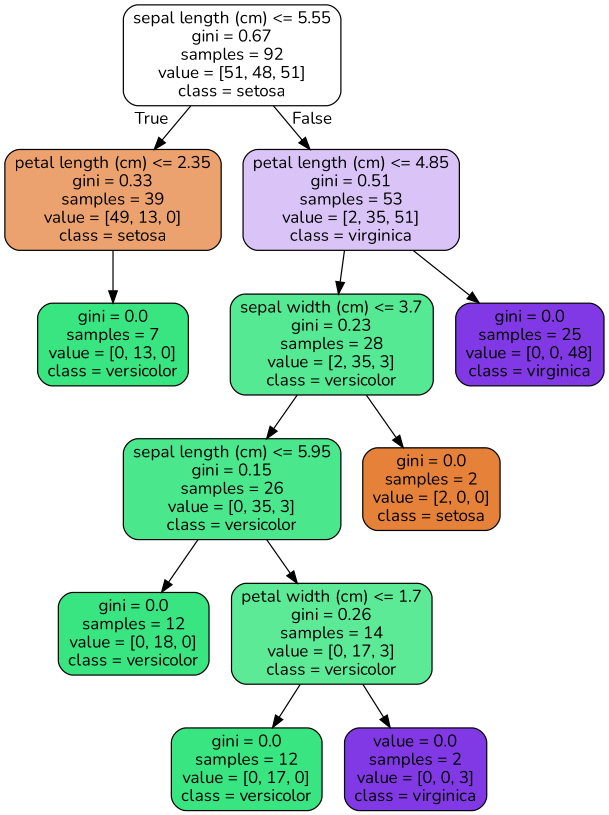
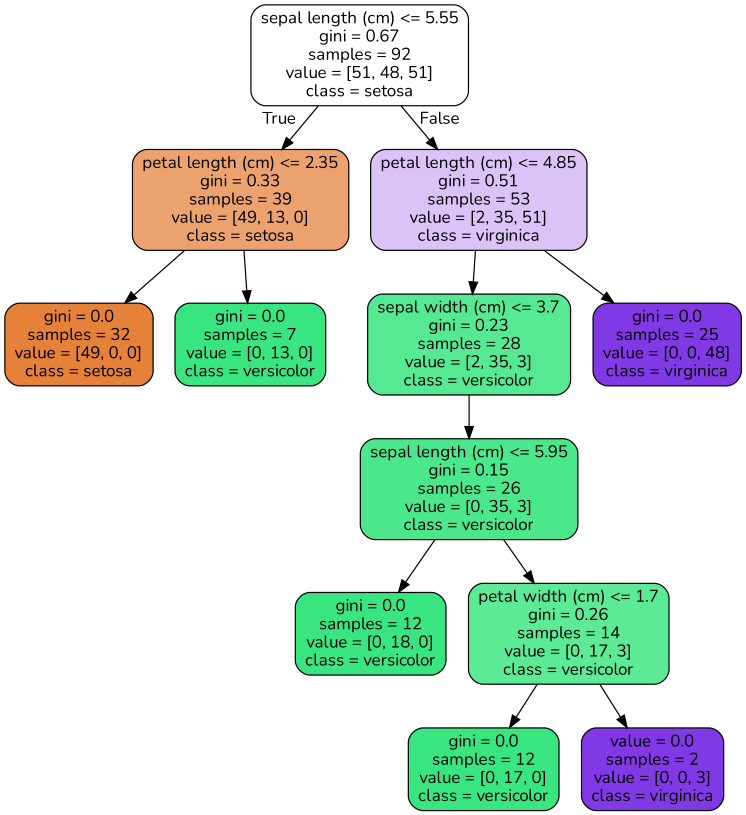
node "gini = 0.0 samples = 32 value = [49, 0, 0] class = setosa": added
node "gini = 0.0 samples = 2 value = [2, 0, 0] class = setosa": removed
